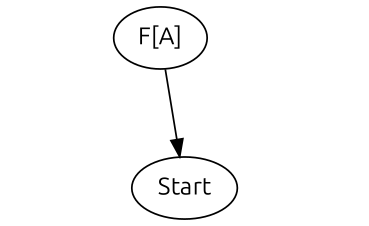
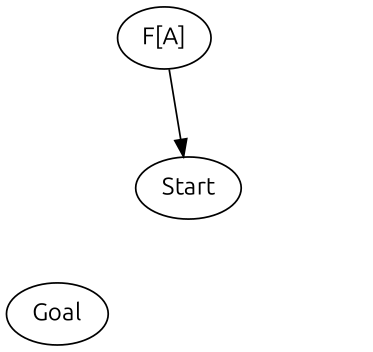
node "Goal": added
